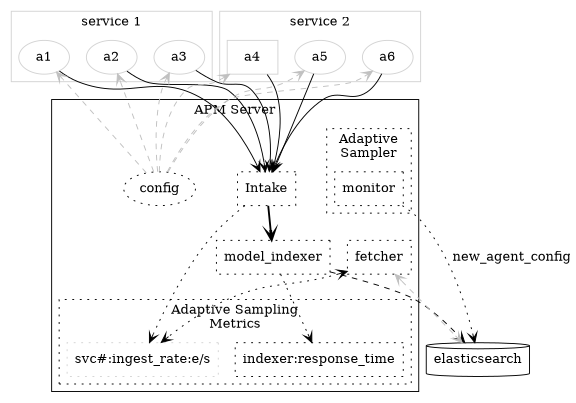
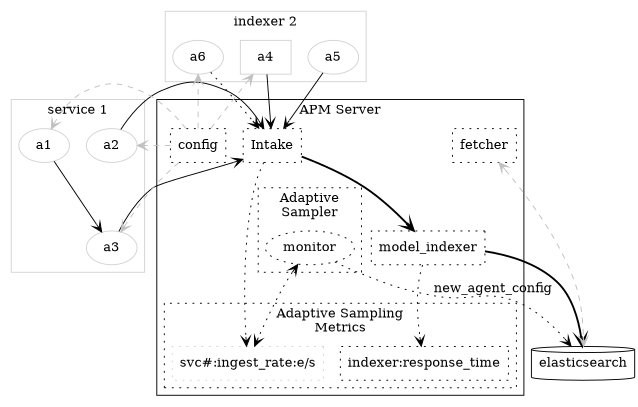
cluster "service 2": label "service 2" -> "indexer 2"
edge "a1" -> "Intake": now "a1" -> "a3"
edge "config" -> "a5": removed
edge "a6" -> "Intake": style solid -> dotted
node "config": shape ellipse -> box
node "monitor": shape box -> ellipse
edge "fetcher" -- "svc#:ingest_rate:e/s": now "monitor" -- "svc#:ingest_rate:e/s"
edge "model_indexer" -> "elasticsearch": style dashed -> bold
